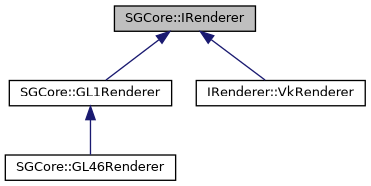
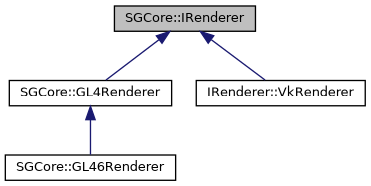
node "SGCore::GL1Renderer": label "SGCore::GL1Renderer" -> "SGCore::GL4Renderer"
